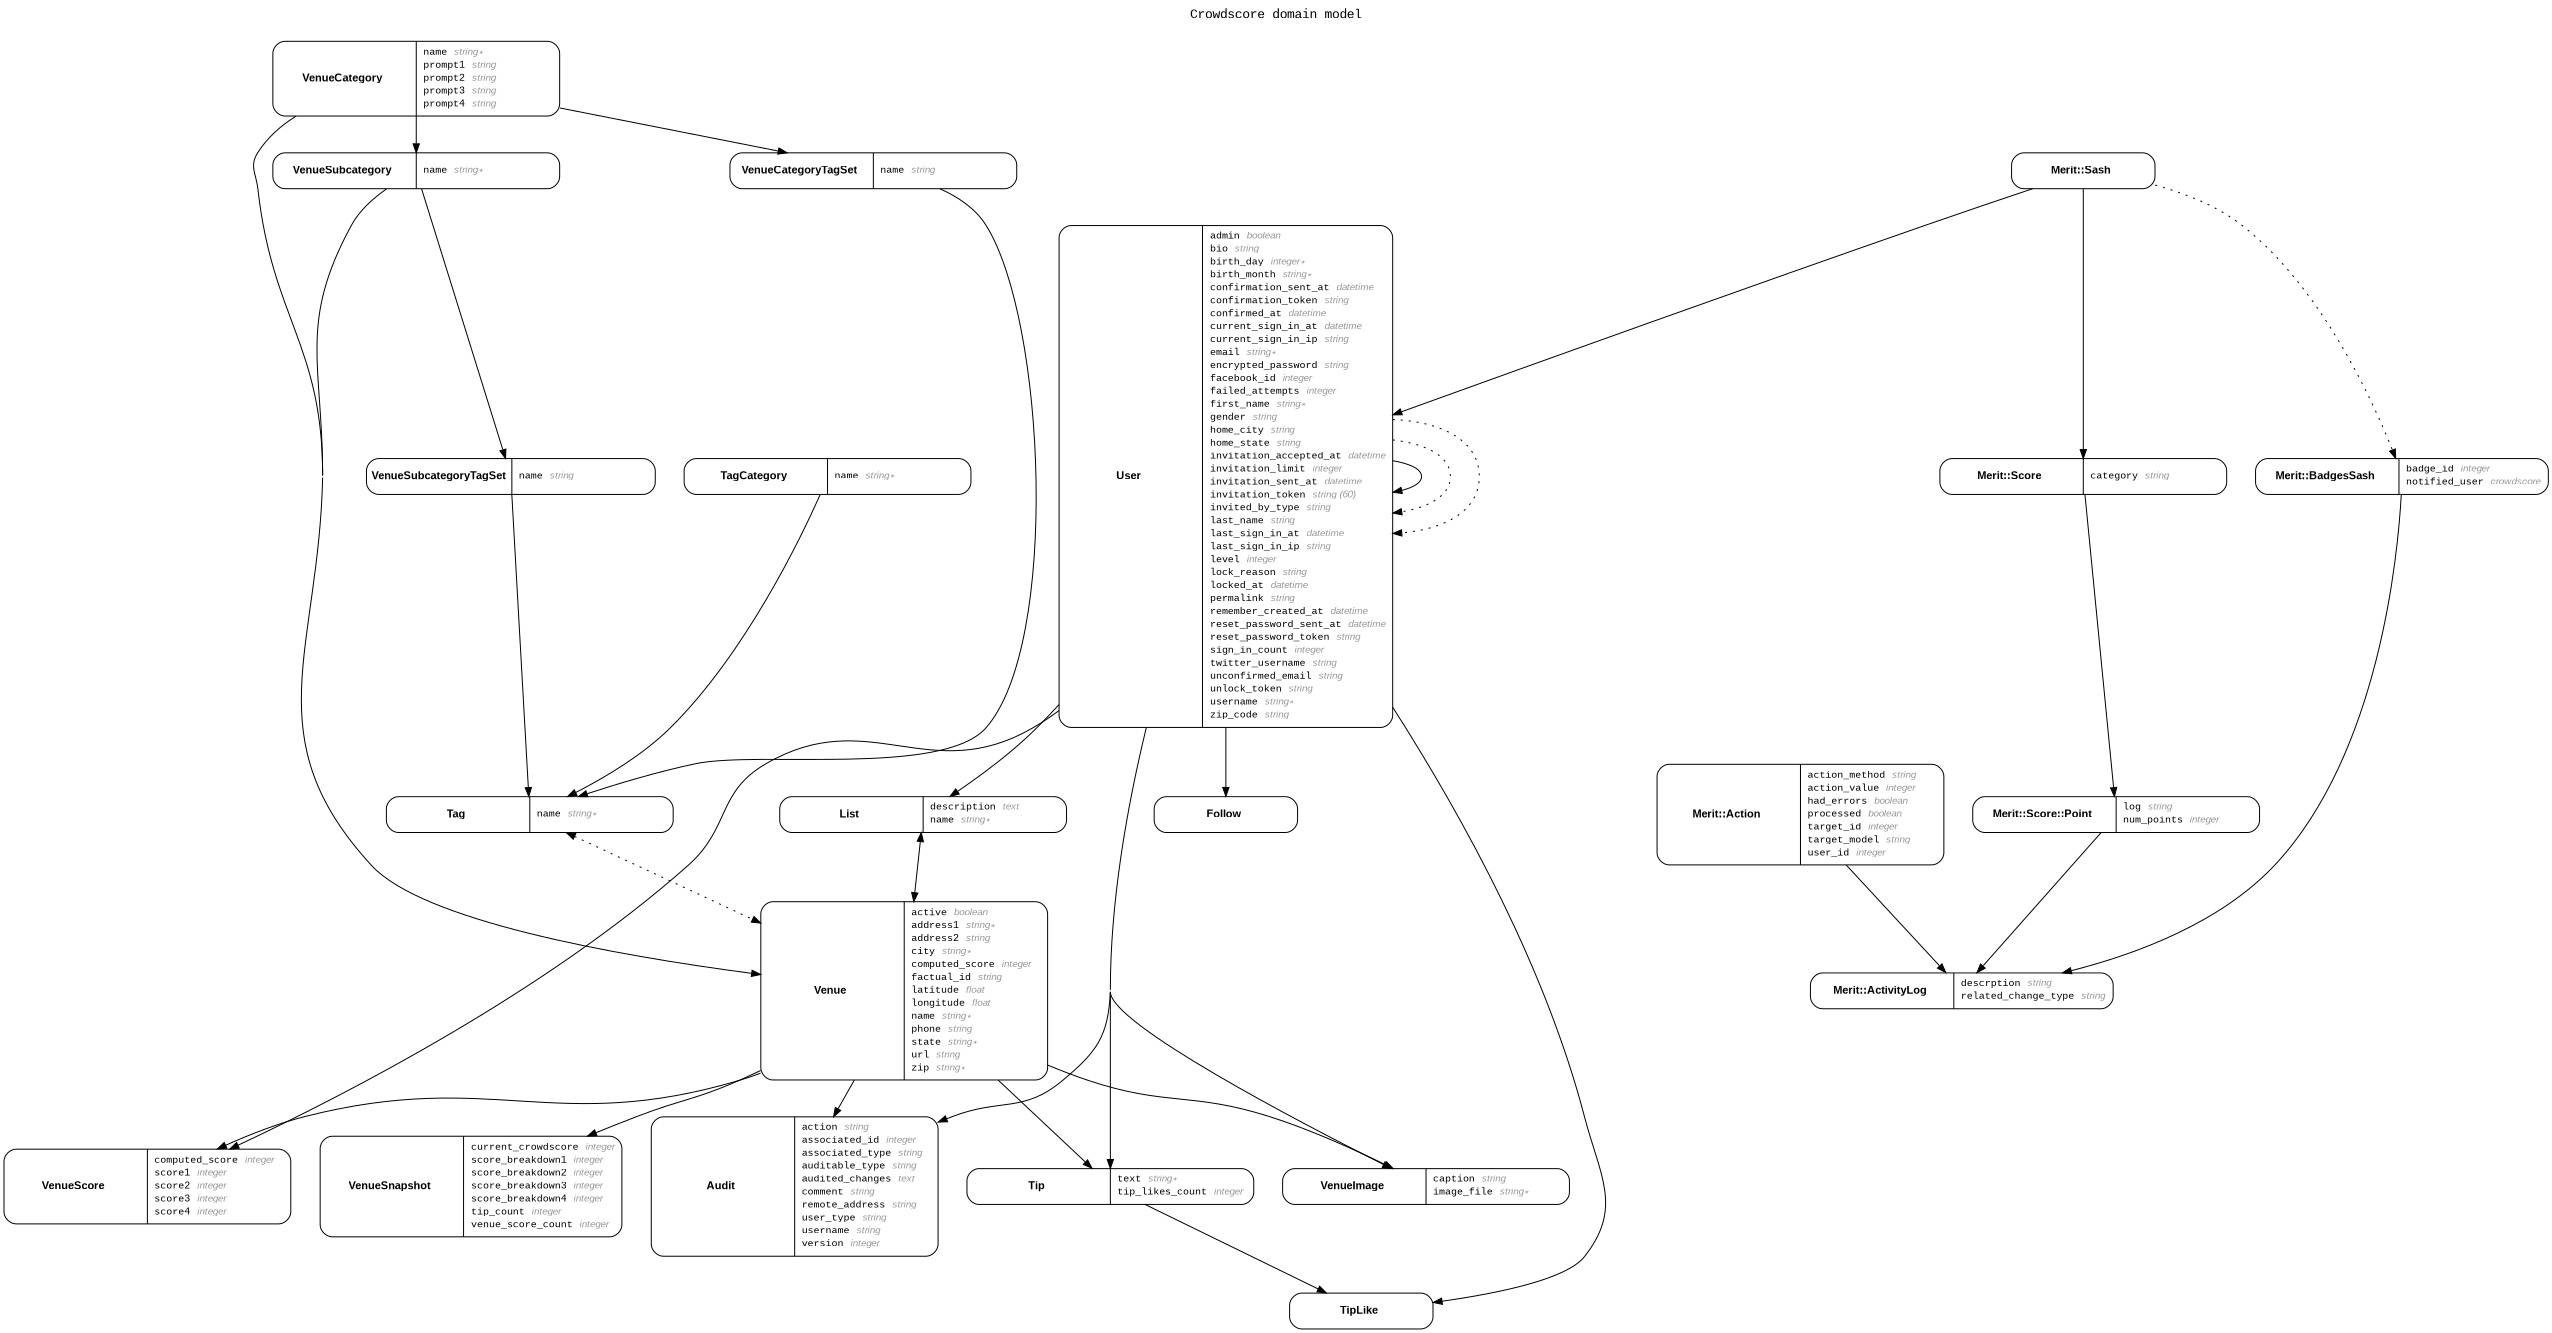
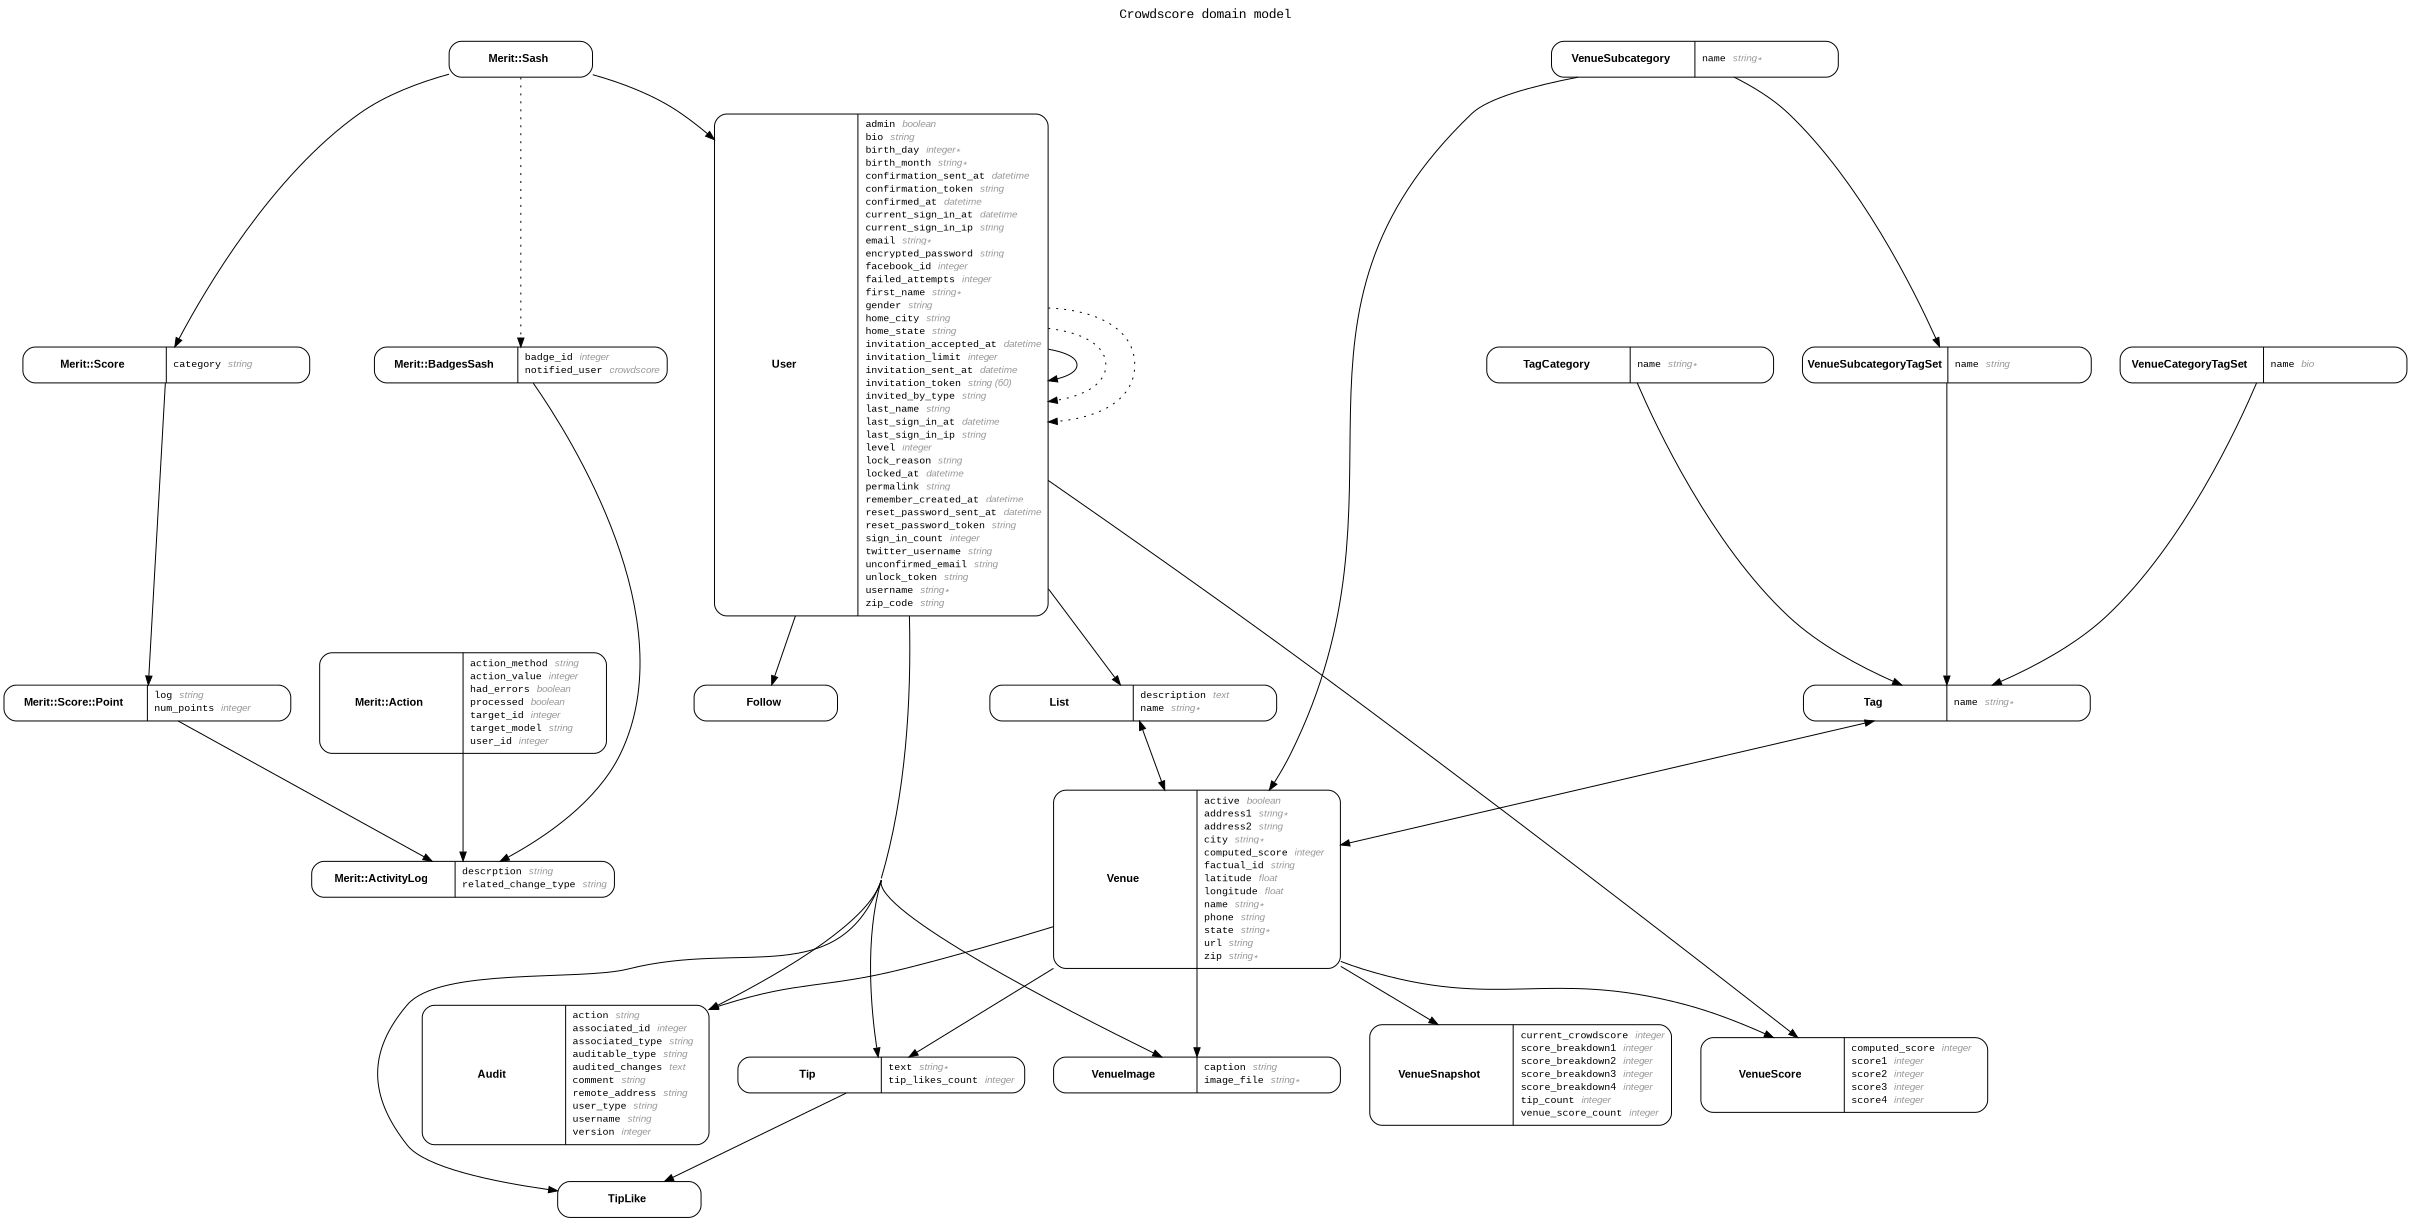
node "VenueCategory": removed
node "VenueCategoryTagSet": text "string" -> "bio"
edge "Tag" -- "Venue": style dotted -> solid
